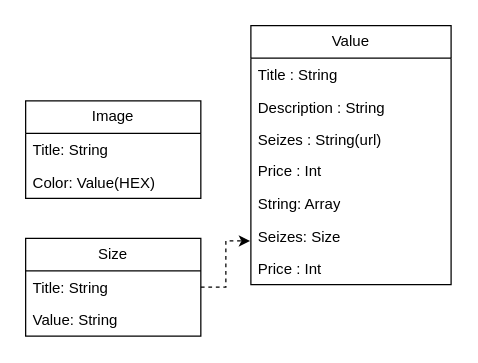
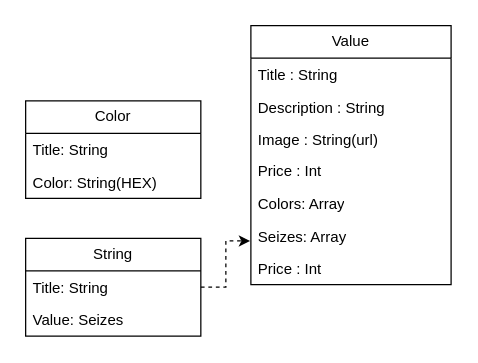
node "Image": label "Image" -> "Color"
node "Seizes : String(url)": label "Seizes : String(url)" -> "Image : String(url)"
node "Color: Value(HEX)": label "Color: Value(HEX)" -> "Color: String(HEX)"
node "String: Array": label "String: Array" -> "Colors: Array"
node "Seizes: Size": label "Seizes: Size" -> "Seizes: Array"
node "Size": label "Size" -> "String"
node "Value: String": label "Value: String" -> "Value: Seizes"
